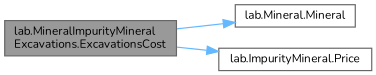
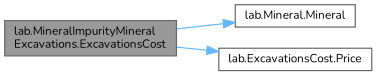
node "lab.ImpurityMineral.Price": label "lab.ImpurityMineral.Price" -> "lab.ExcavationsCost.Price"
